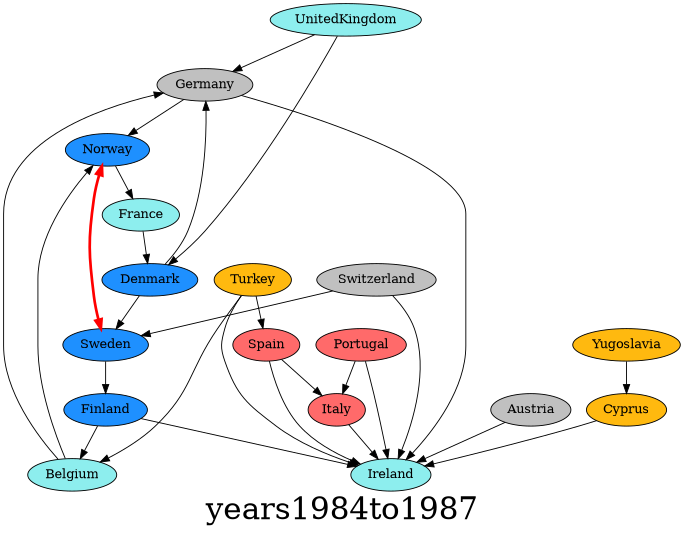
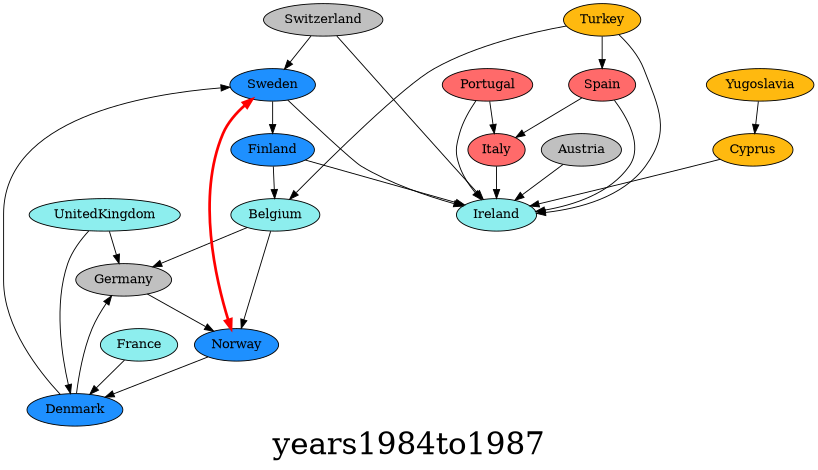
edge "Norway" -> "France": now "Norway" -> "Denmark"
edge "Germany" -> "Ireland": now "Sweden" -> "Ireland"
